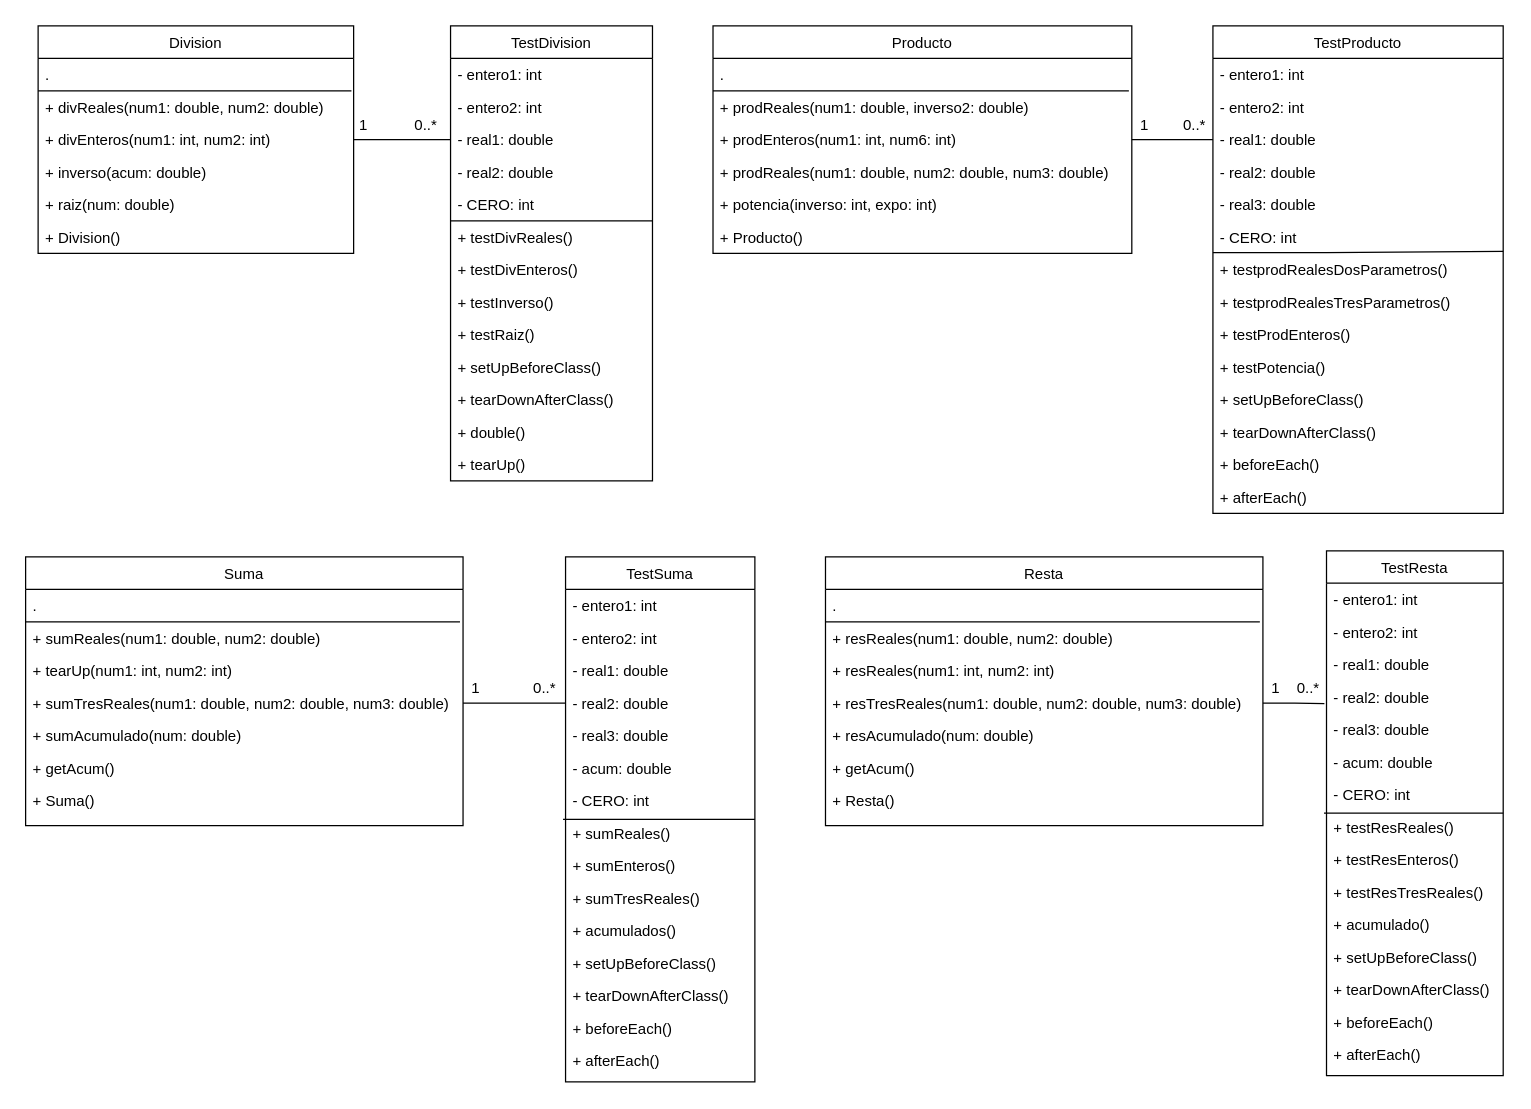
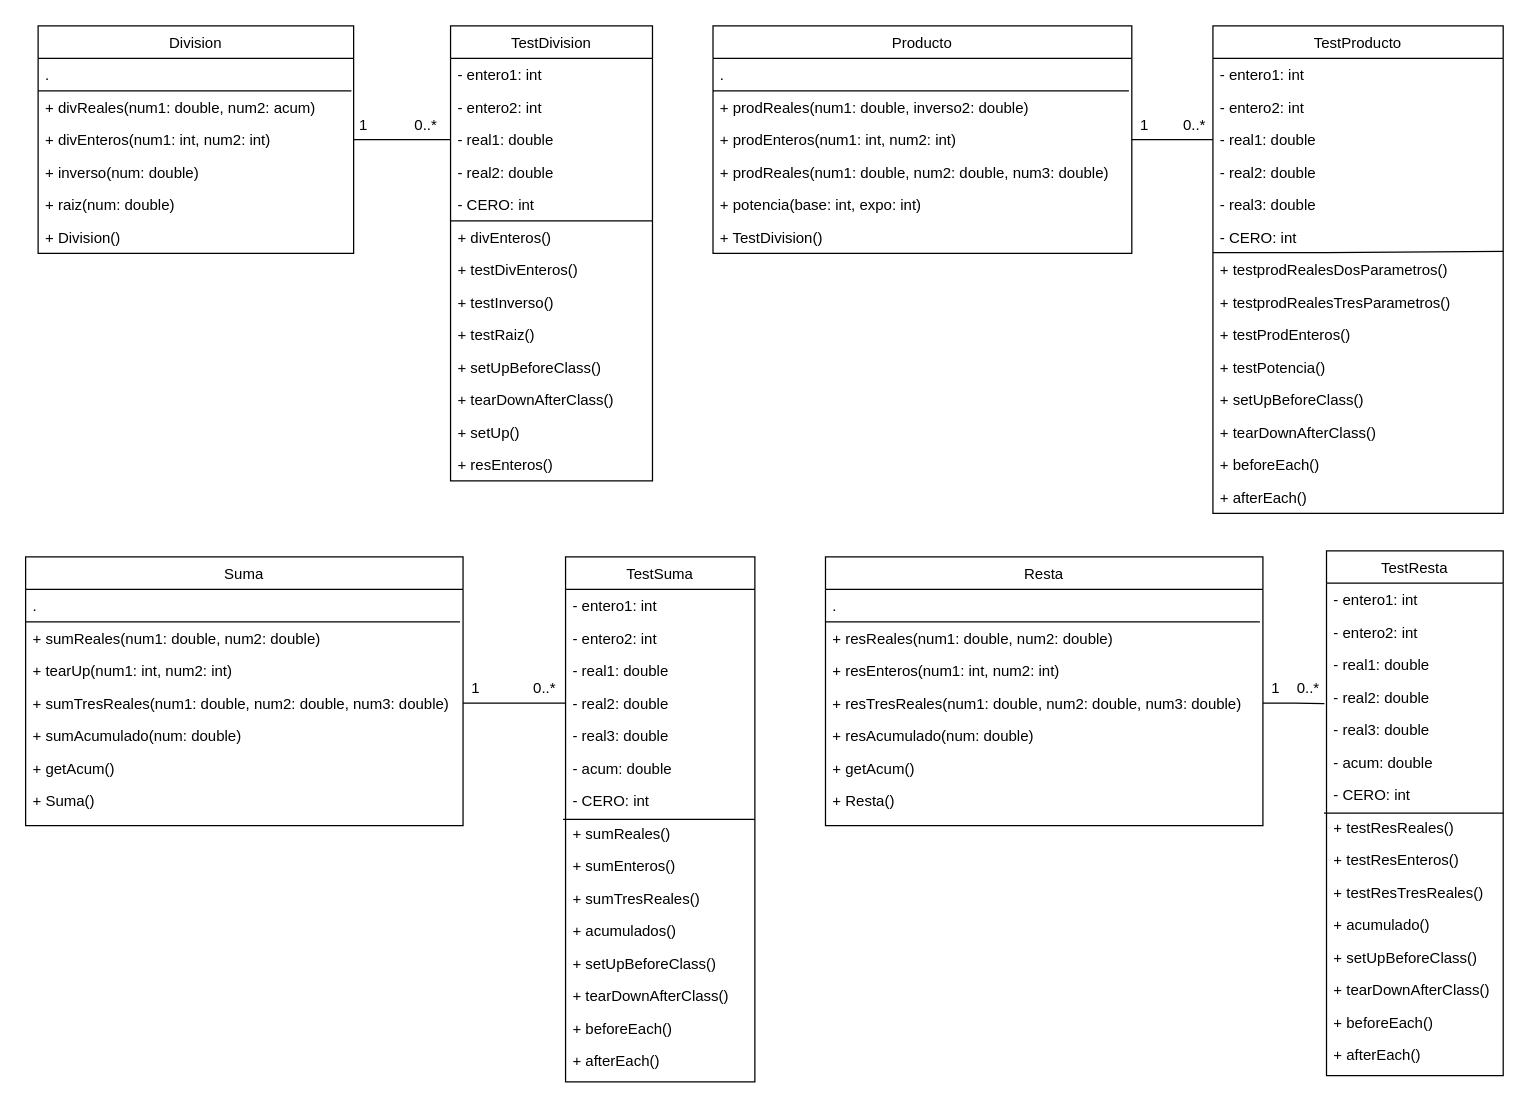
node "+ divReales(num1: double, num2: double)": label "+ divReales(num1: double, num2: double)" -> "+ divReales(num1: double, num2: acum)"
node "+ prodEnteros(num1: int, num6: int)": label "+ prodEnteros(num1: int, num6: int)" -> "+ prodEnteros(num1: int, num2: int)"
node "+ inverso(acum: double)": label "+ inverso(acum: double)" -> "+ inverso(num: double)"
node "+ potencia(inverso: int, expo: int)": label "+ potencia(inverso: int, expo: int)" -> "+ potencia(base: int, expo: int)"
node "+ testDivReales()": label "+ testDivReales()" -> "+ divEnteros()"
node "+ Producto()": label "+ Producto()" -> "+ TestDivision()"
node "+ double()": label "+ double()" -> "+ setUp()"
node "+ tearUp()": label "+ tearUp()" -> "+ resEnteros()"
node "+ resReales(num1: int, num2: int)": label "+ resReales(num1: int, num2: int)" -> "+ resEnteros(num1: int, num2: int)"
